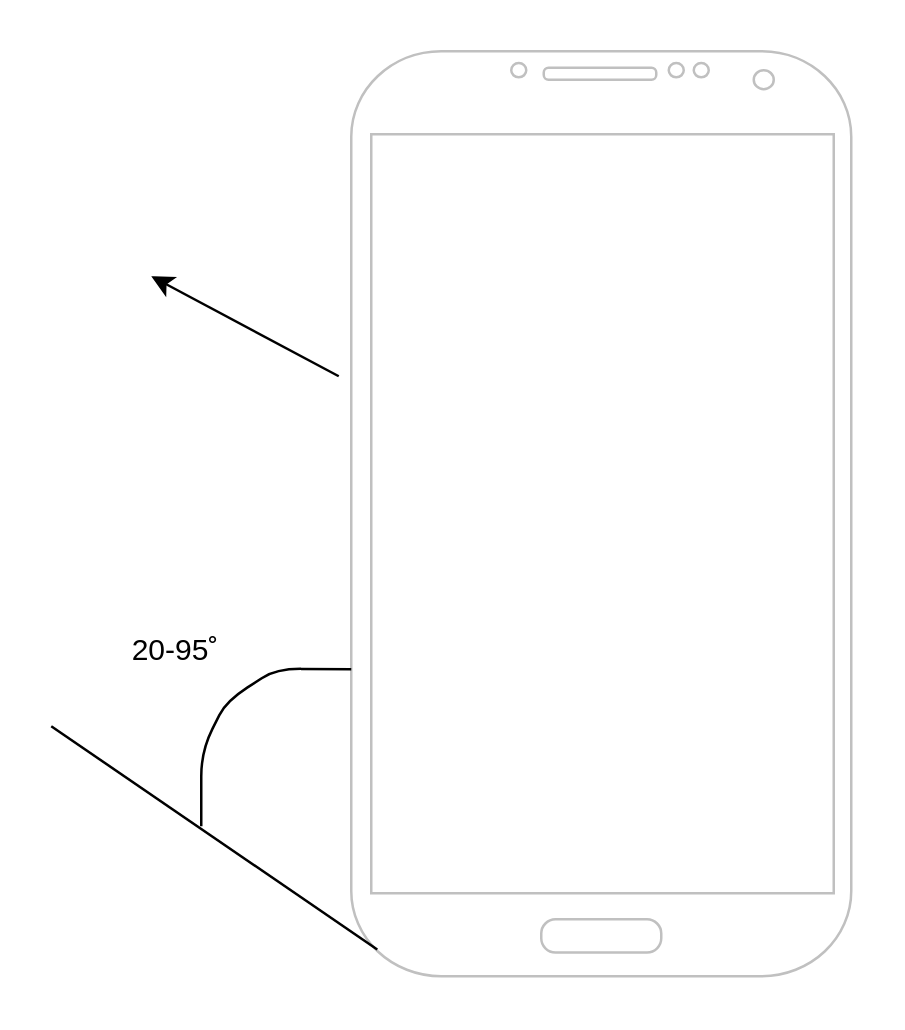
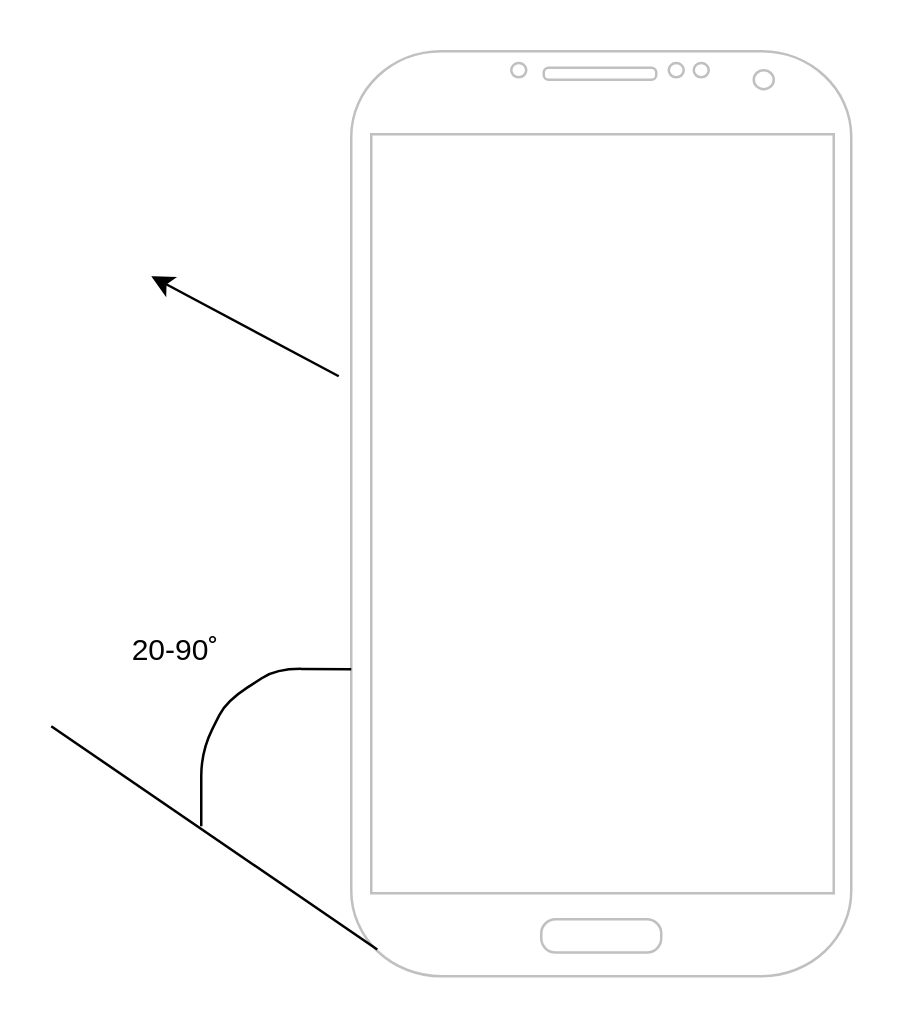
node "20-95˚": label "20-95˚" -> "20-90˚"
